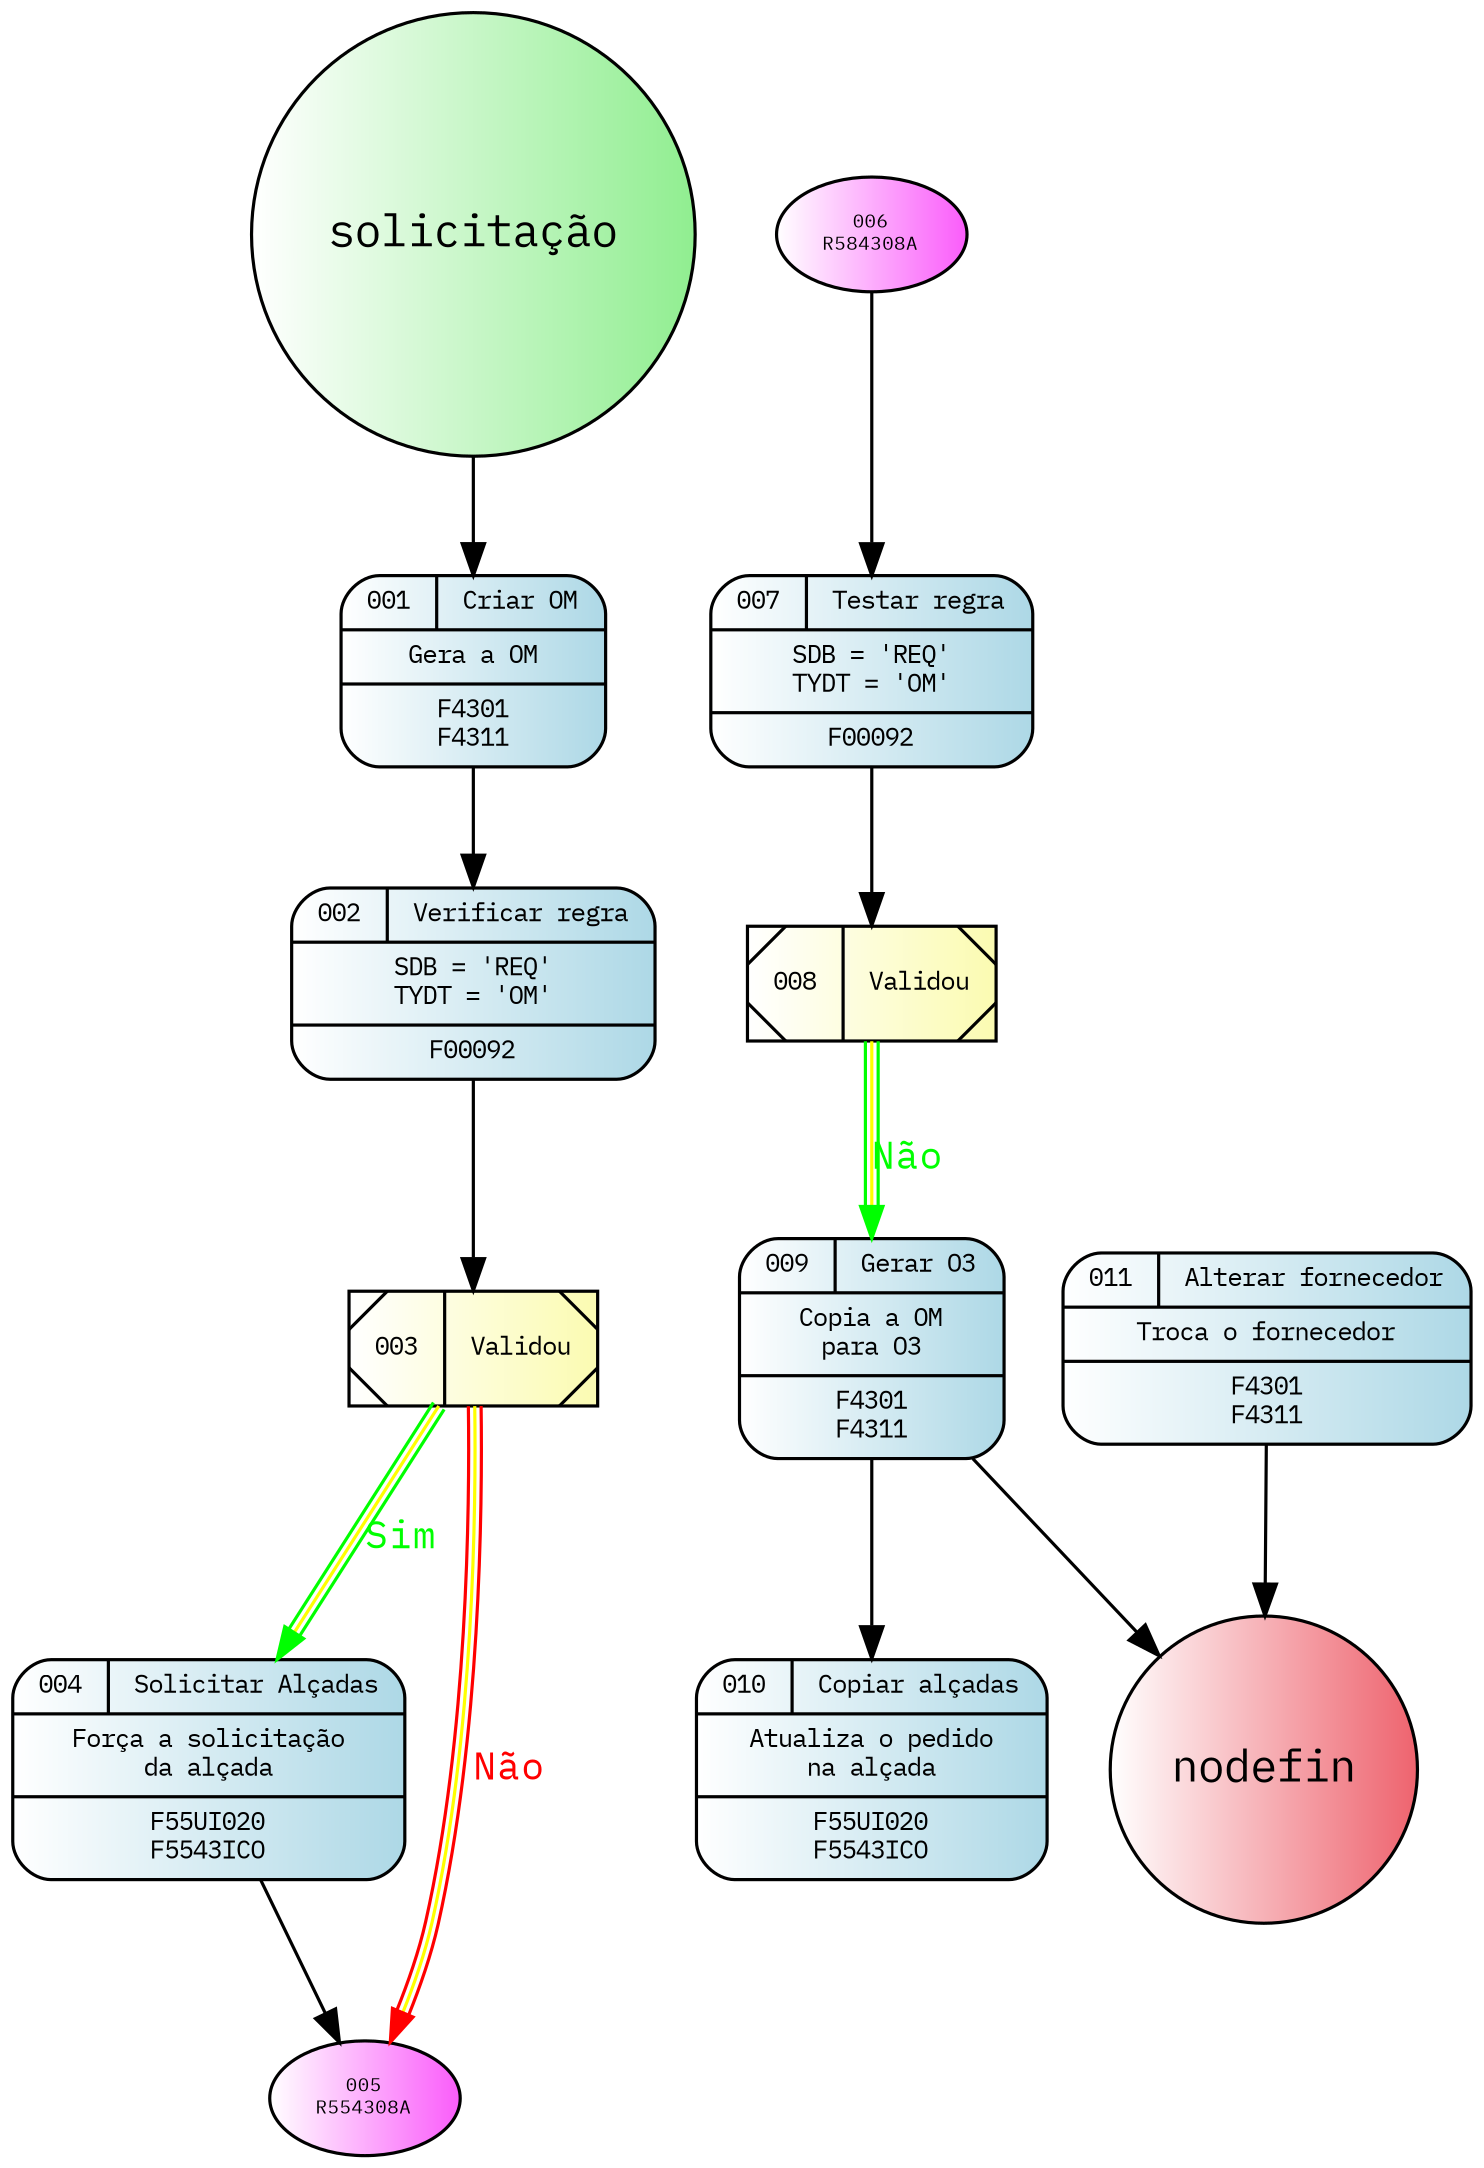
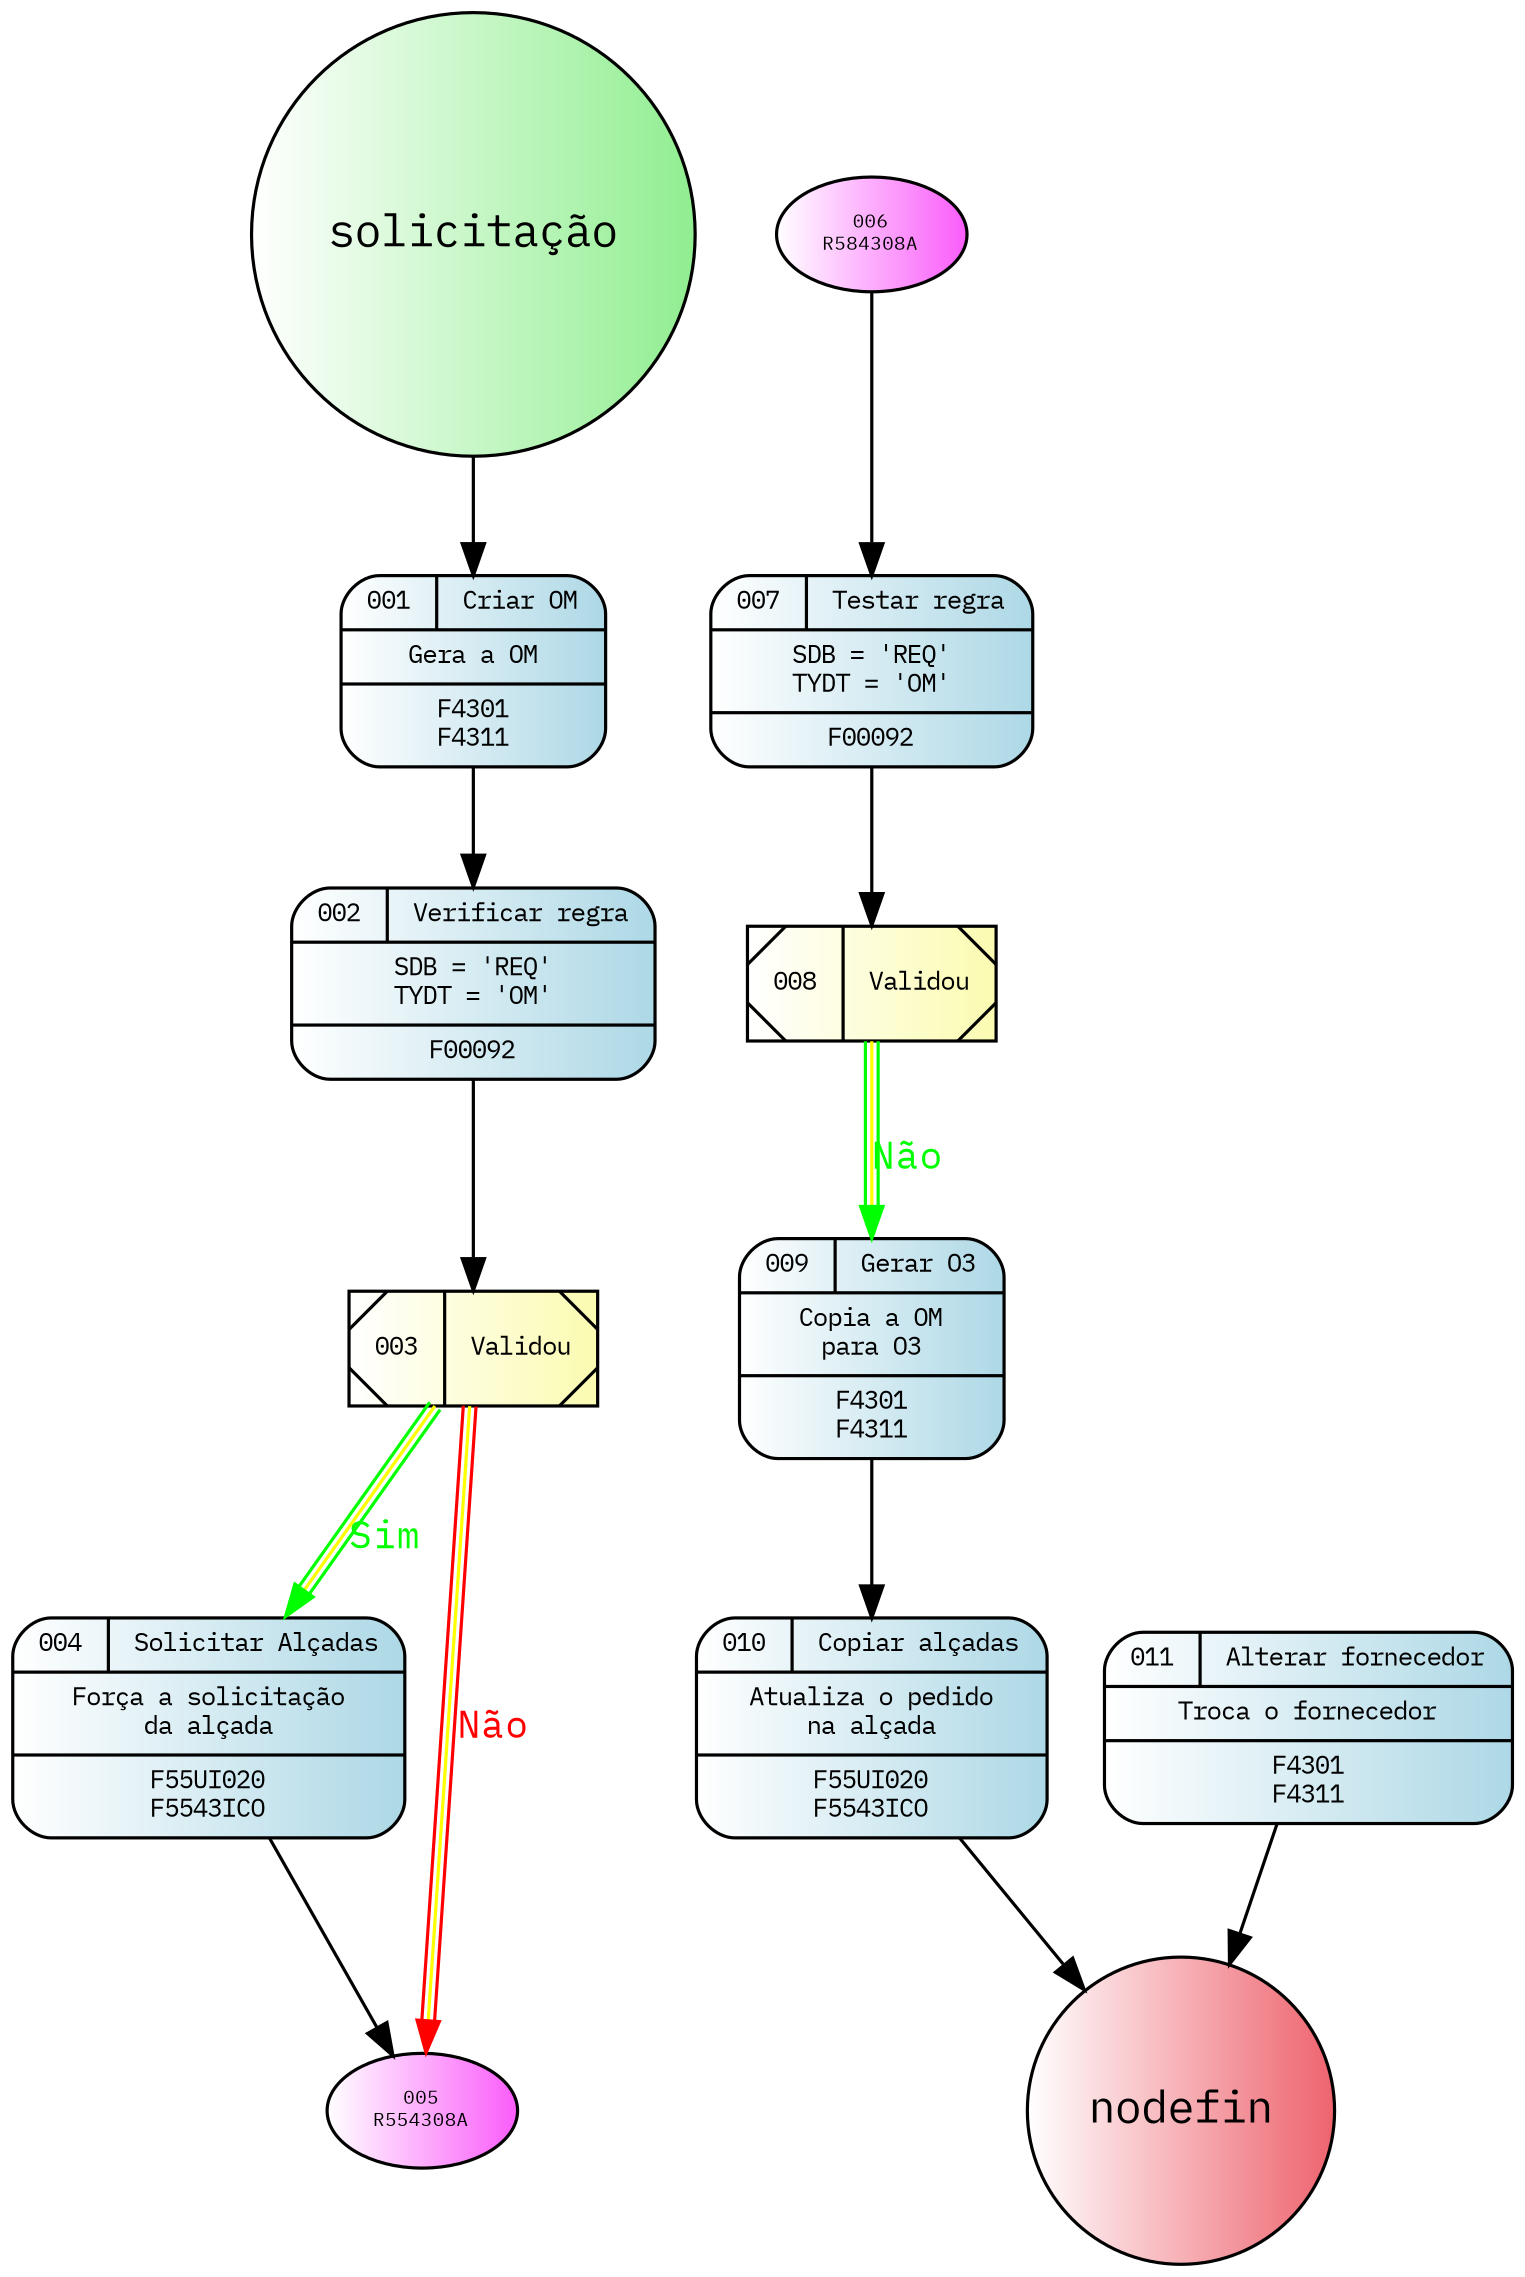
edge "009" -> "nodefin": now "010" -> "nodefin"
